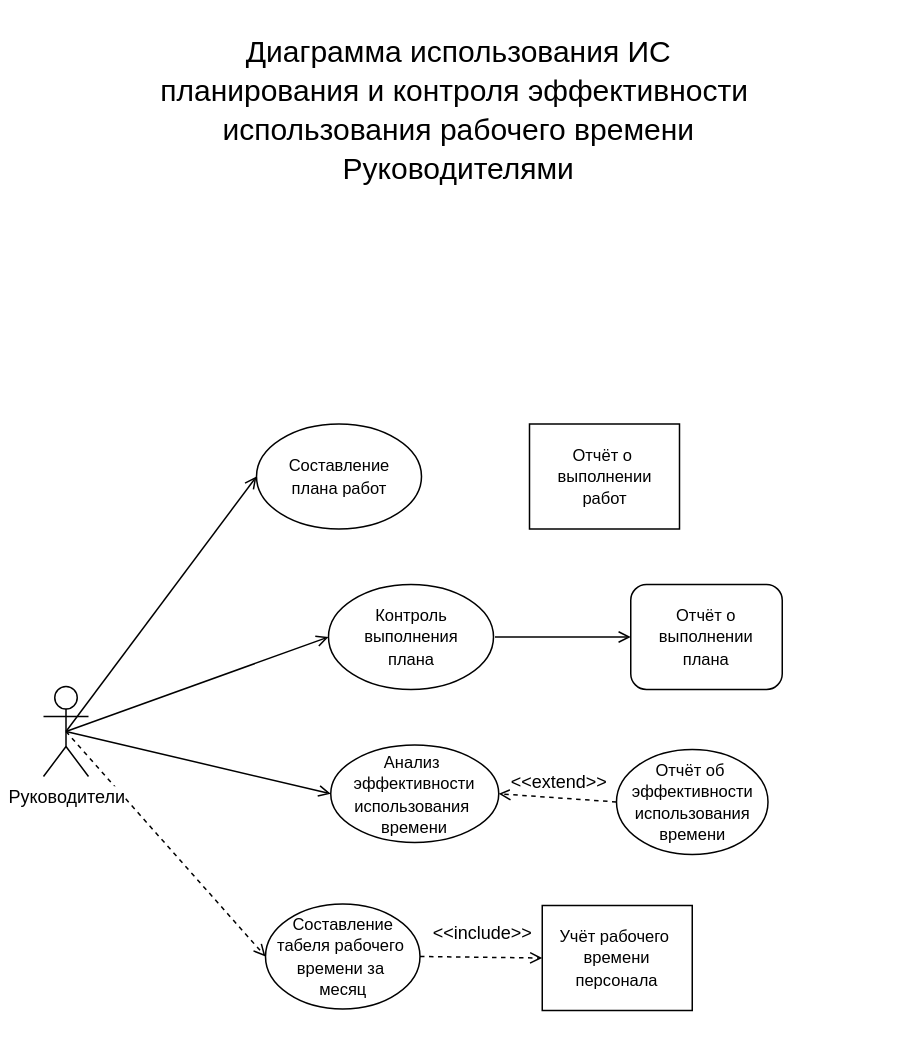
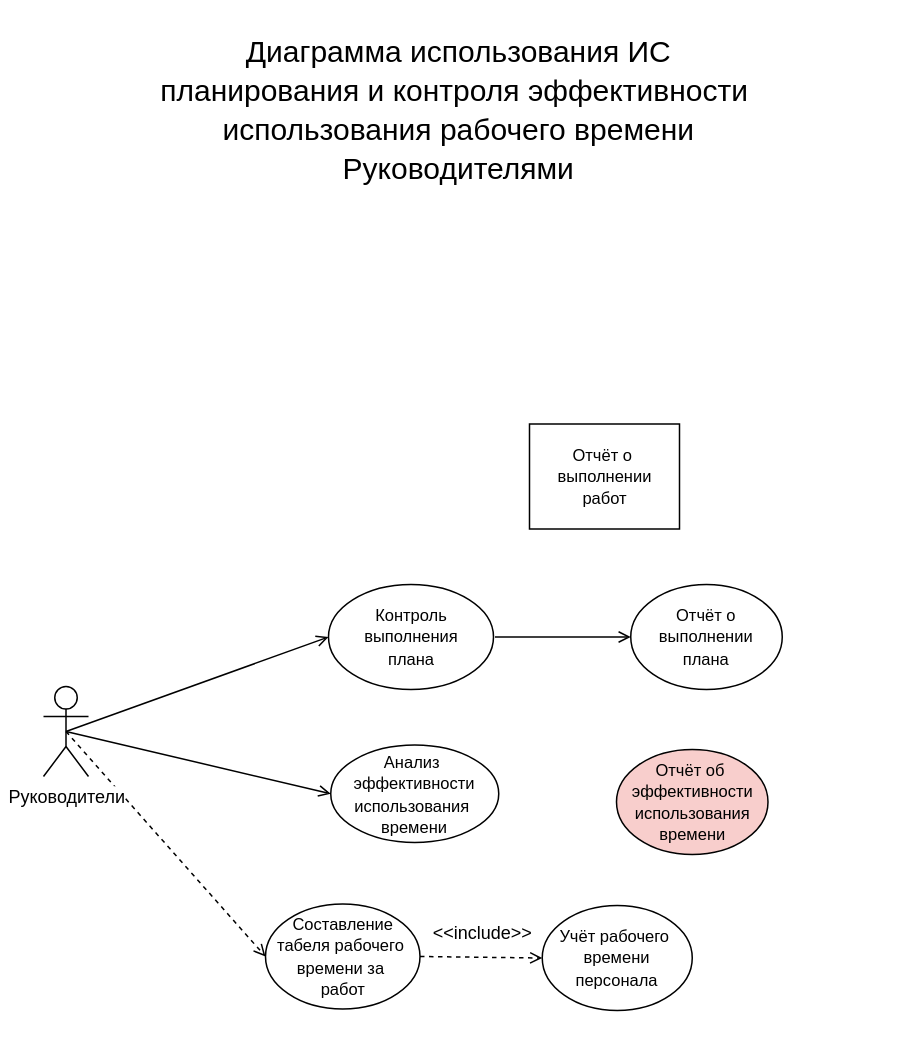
node "Составление плана работ": removed
edge "Руководители" -> "Составление плана работ": removed
node "Отчёт о выполнении плана": shape rounded rectangle -> ellipse
edge "Отчёт об эффективности использования времени" -> "Анализ эффективности использования времени": removed, label "<<extend>>"
node "Отчёт об эффективности использования времени": fillcolor #ffffff -> #f8cecc
node "Составление табеля рабочего времени за месяц": label "Составление табеля рабочего времени за месяц" -> "Составление табеля рабочего времени за работ"
node "Учёт рабочего времени персонала": shape rectangle -> ellipse
